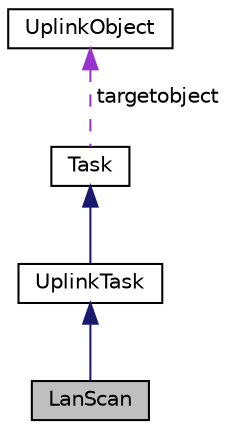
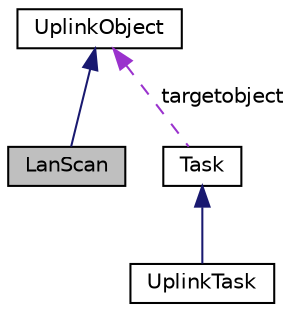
edge "LanScan" -> "UplinkTask": now "LanScan" -> "UplinkObject"
